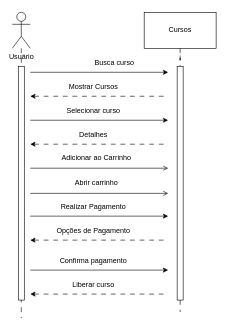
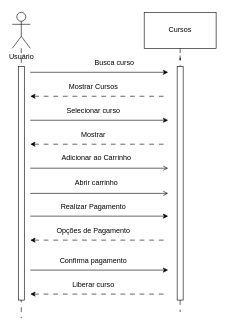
node "Detalhes": label "Detalhes" -> "Mostrar"
